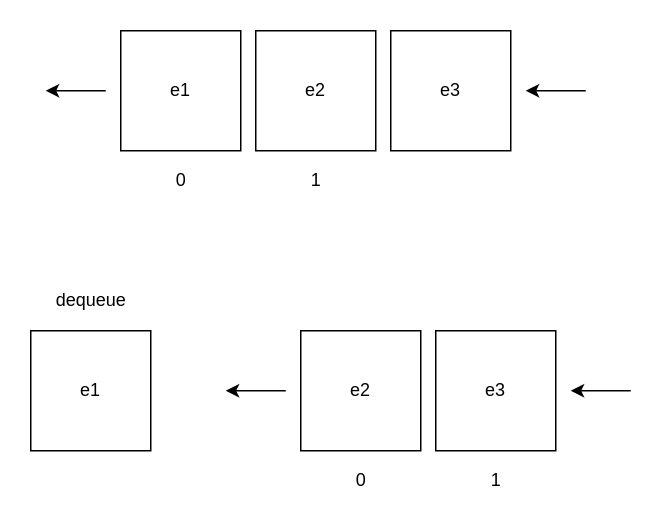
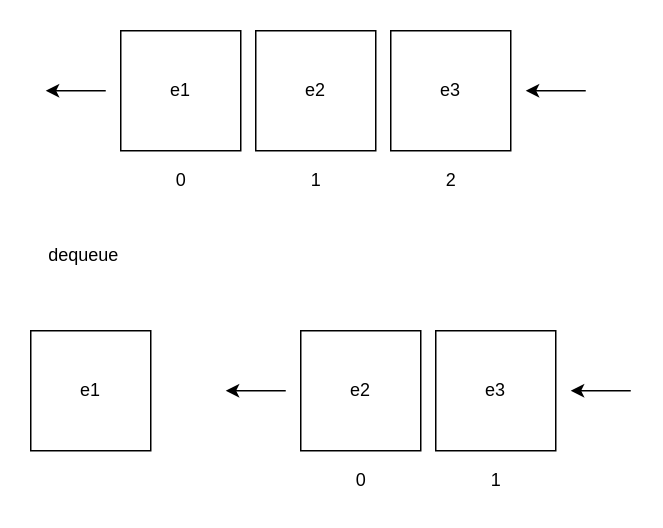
node "2": added
node "dequeue": moved (91, 301) -> (83, 256)
